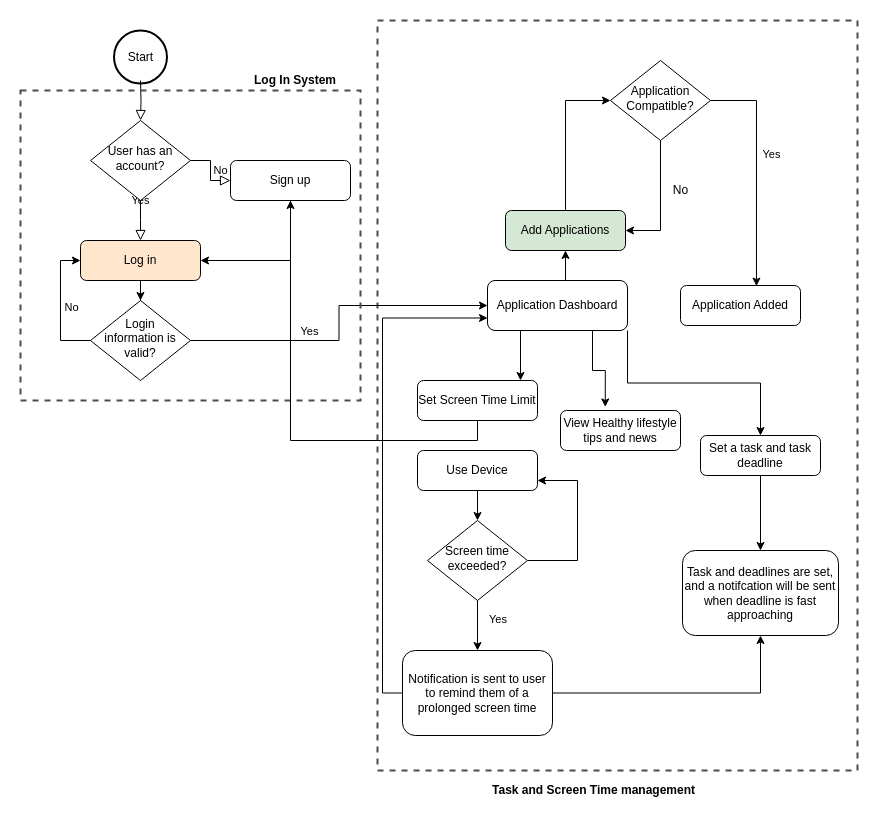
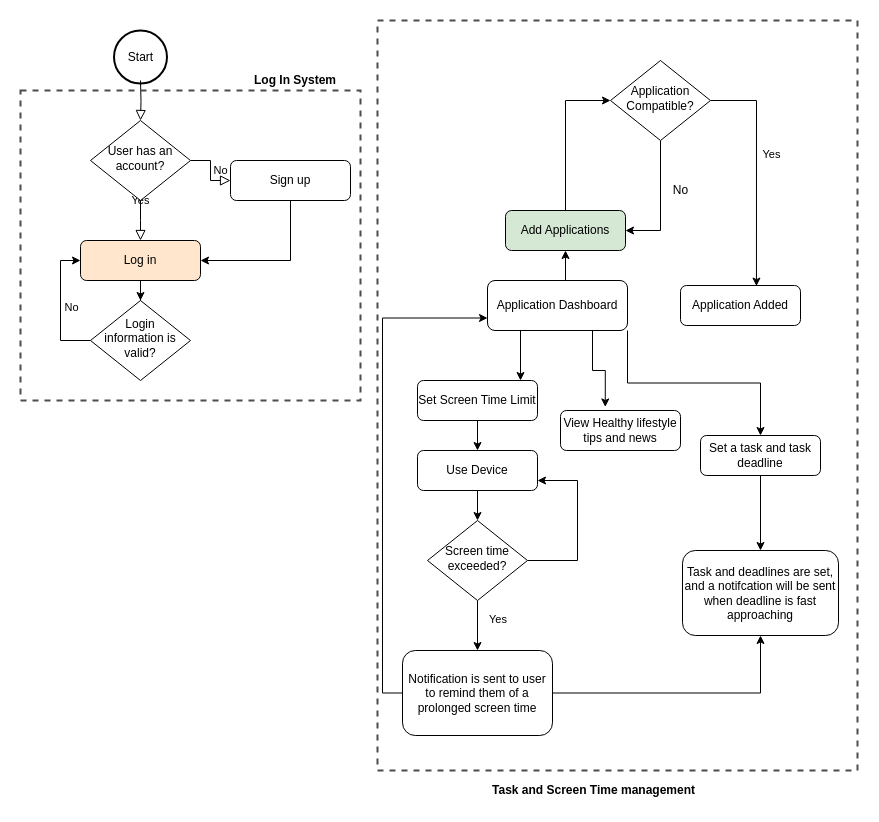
edge "Login information is valid?" -> "Application Dashboard": removed, label "Yes"
edge "Set Screen Time Limit" -> "Sign up": now "Set Screen Time Limit" -> "Use Device"
